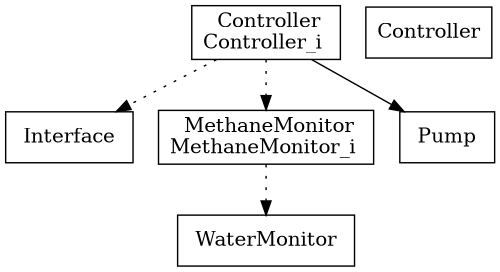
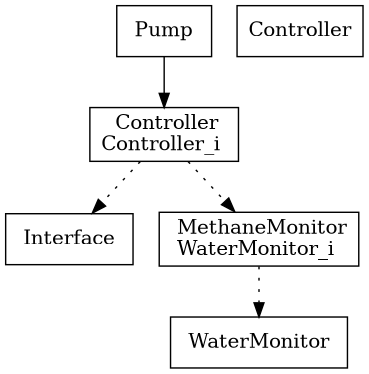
edge "Controller Controller_i" -> "Pump": reversed
node "MethaneMonitor MethaneMonitor_i": label "MethaneMonitor MethaneMonitor_i" -> "MethaneMonitor WaterMonitor_i"
